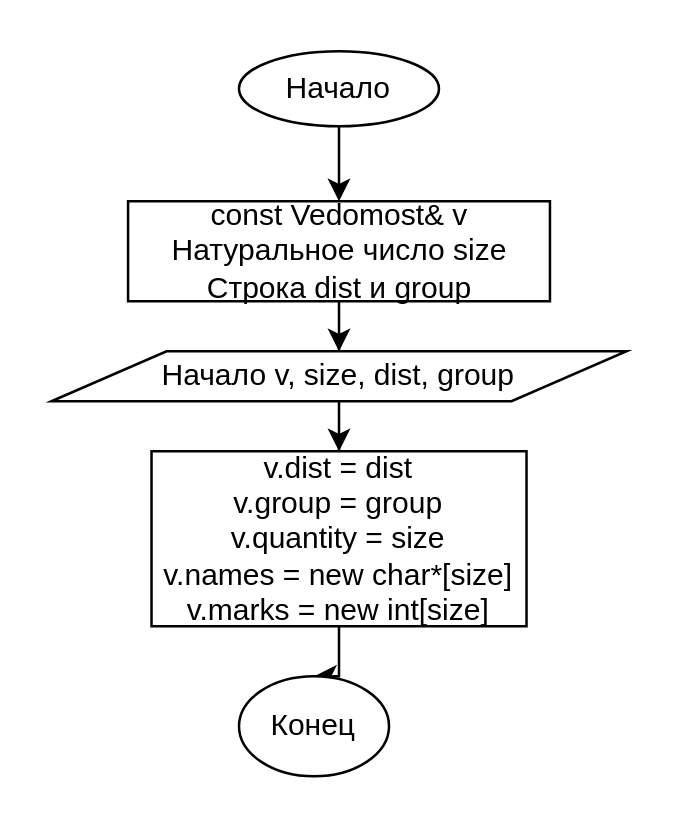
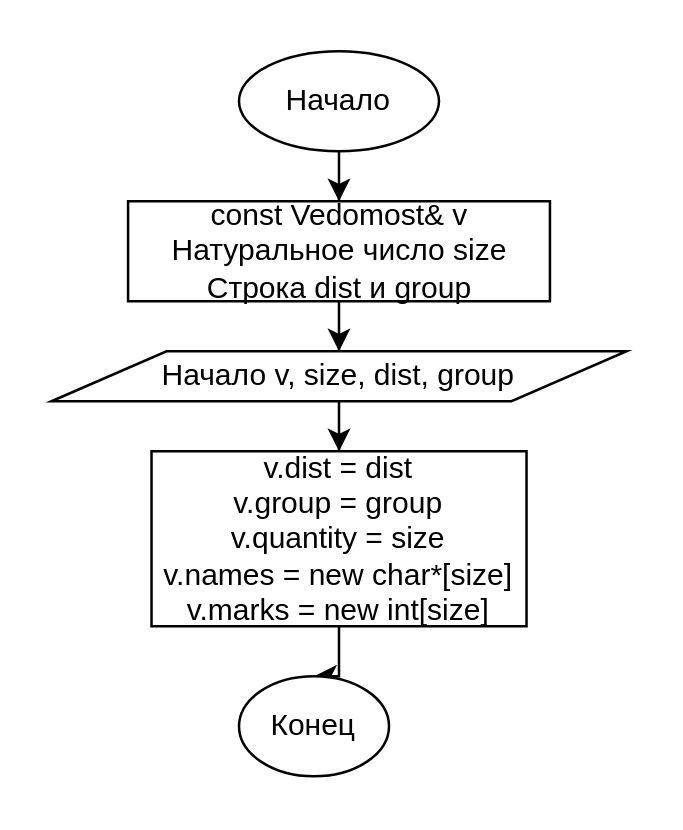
node "Начало": size 200x75 -> 200x100
